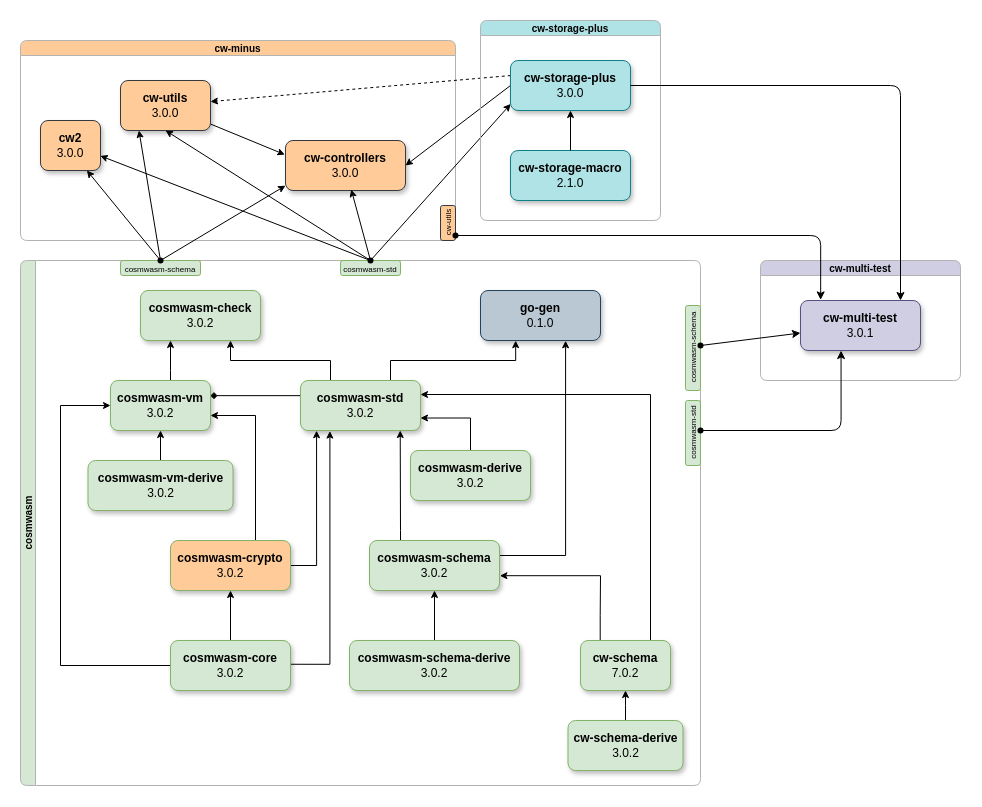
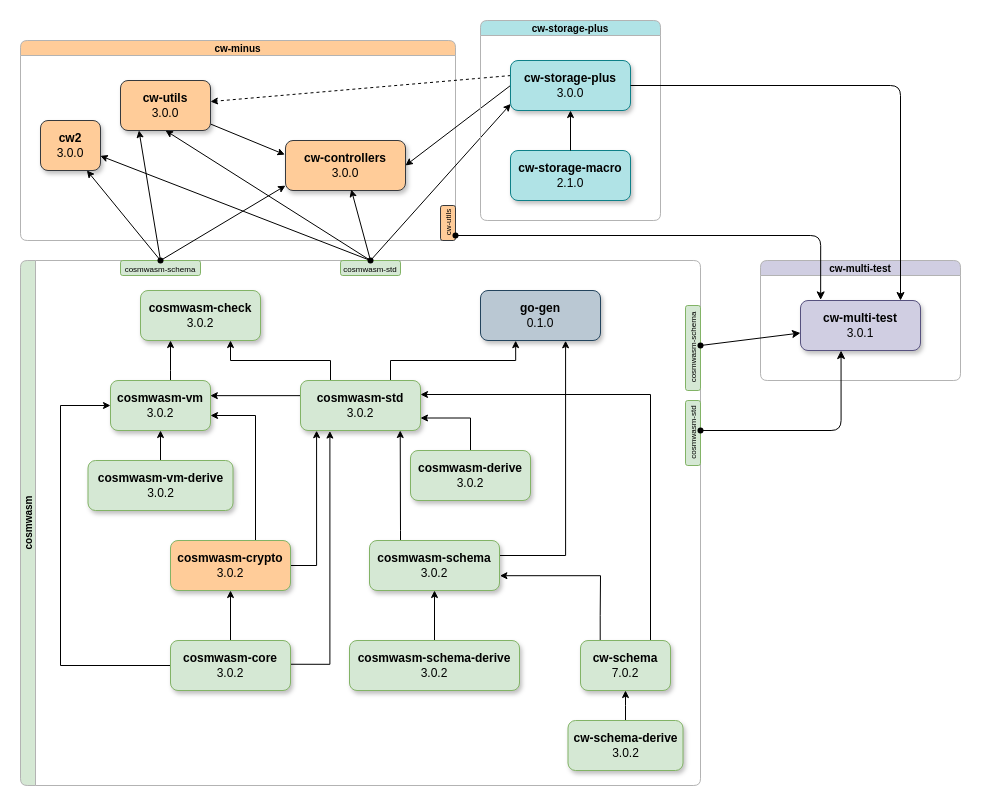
edge "cosmwasm-std 3.0.2" -> "cosmwasm-vm 3.0.2": arrowhead diamond -> classic
